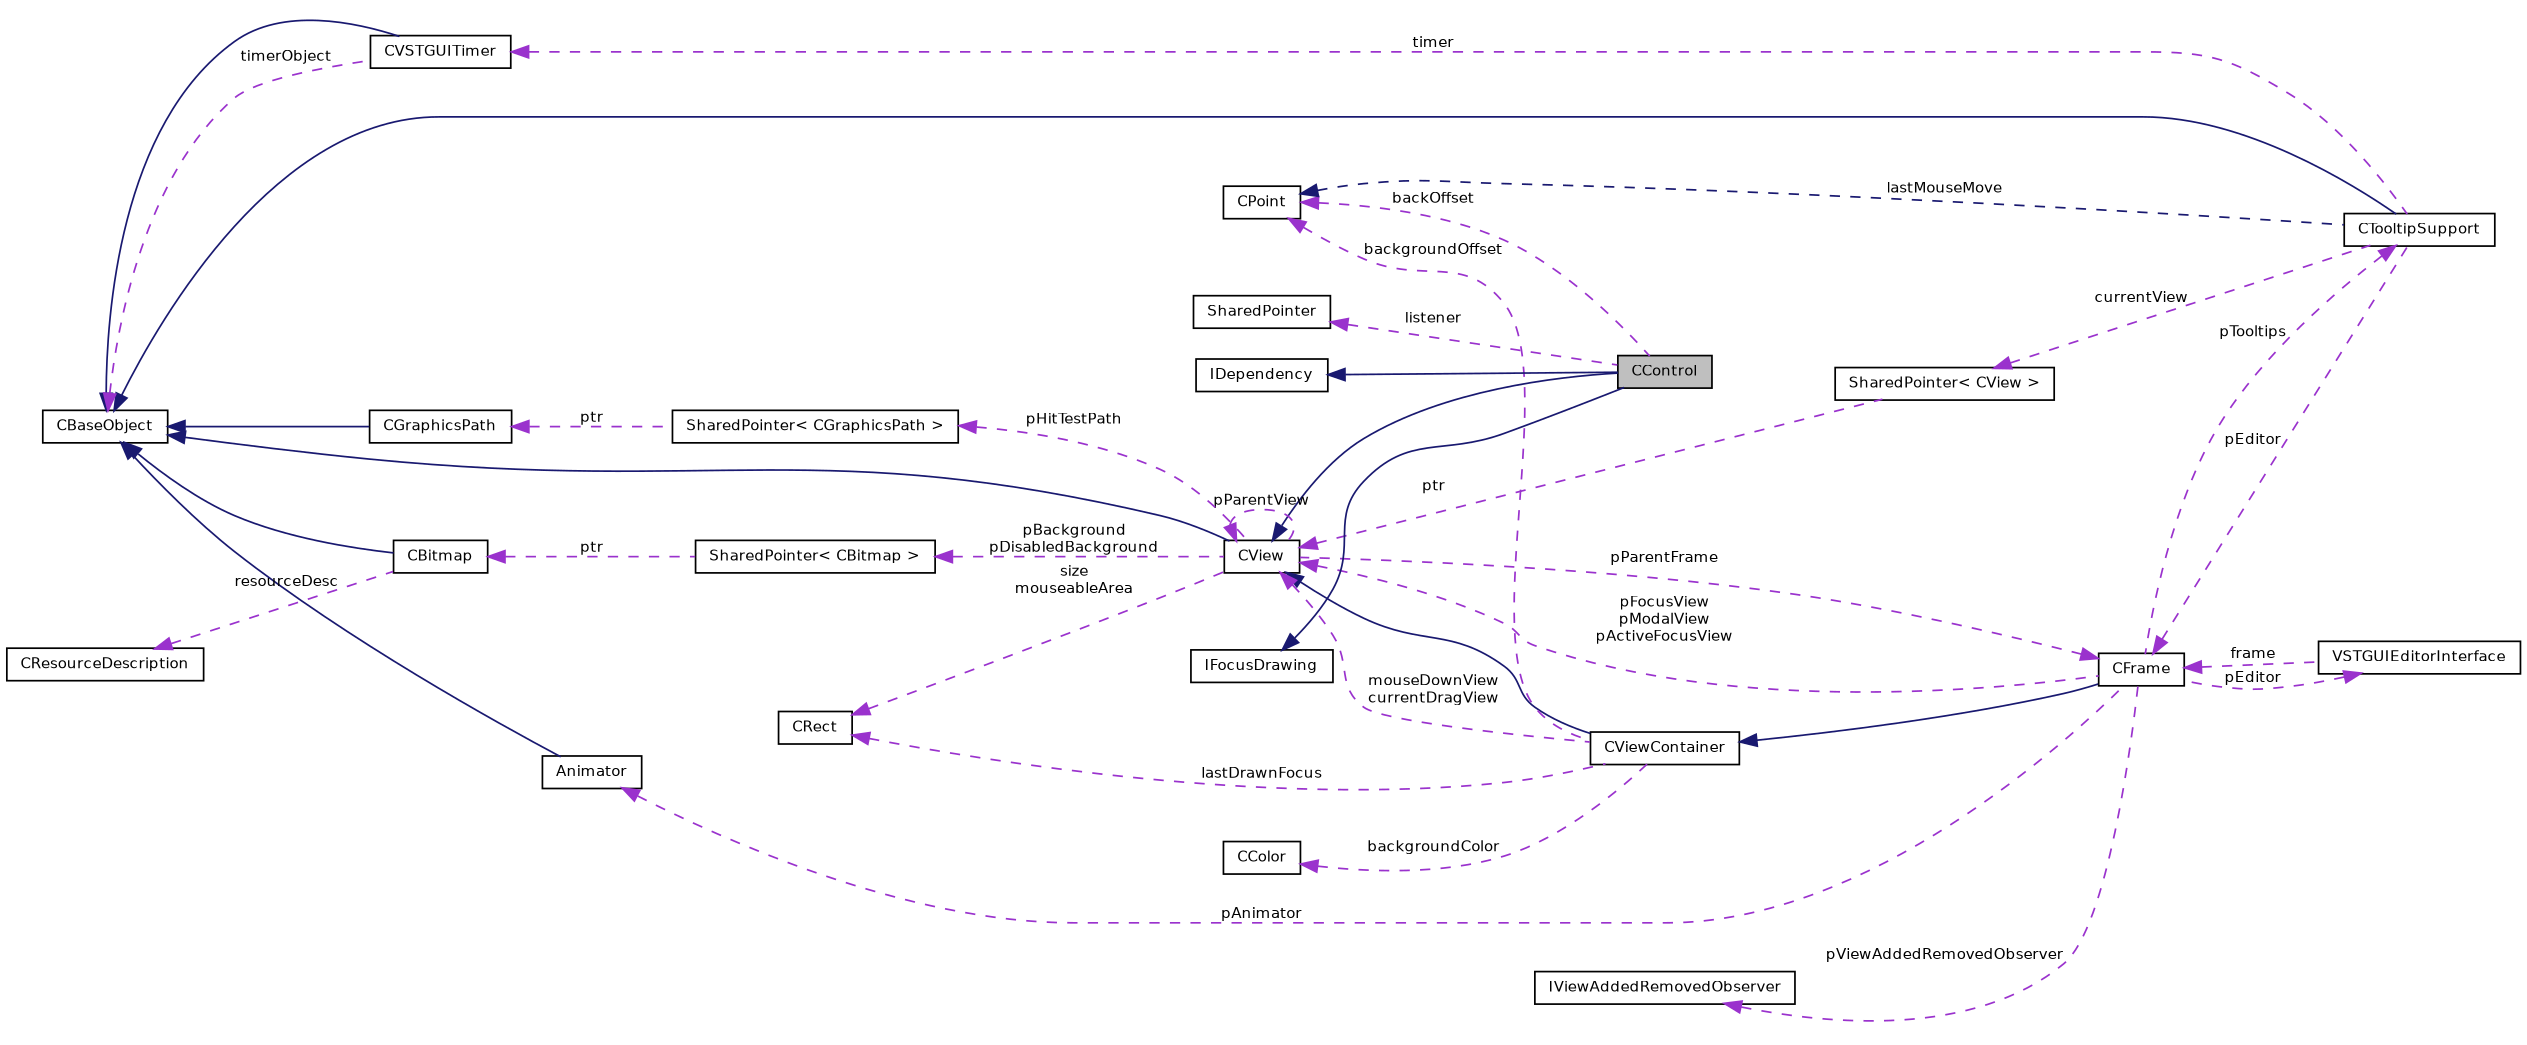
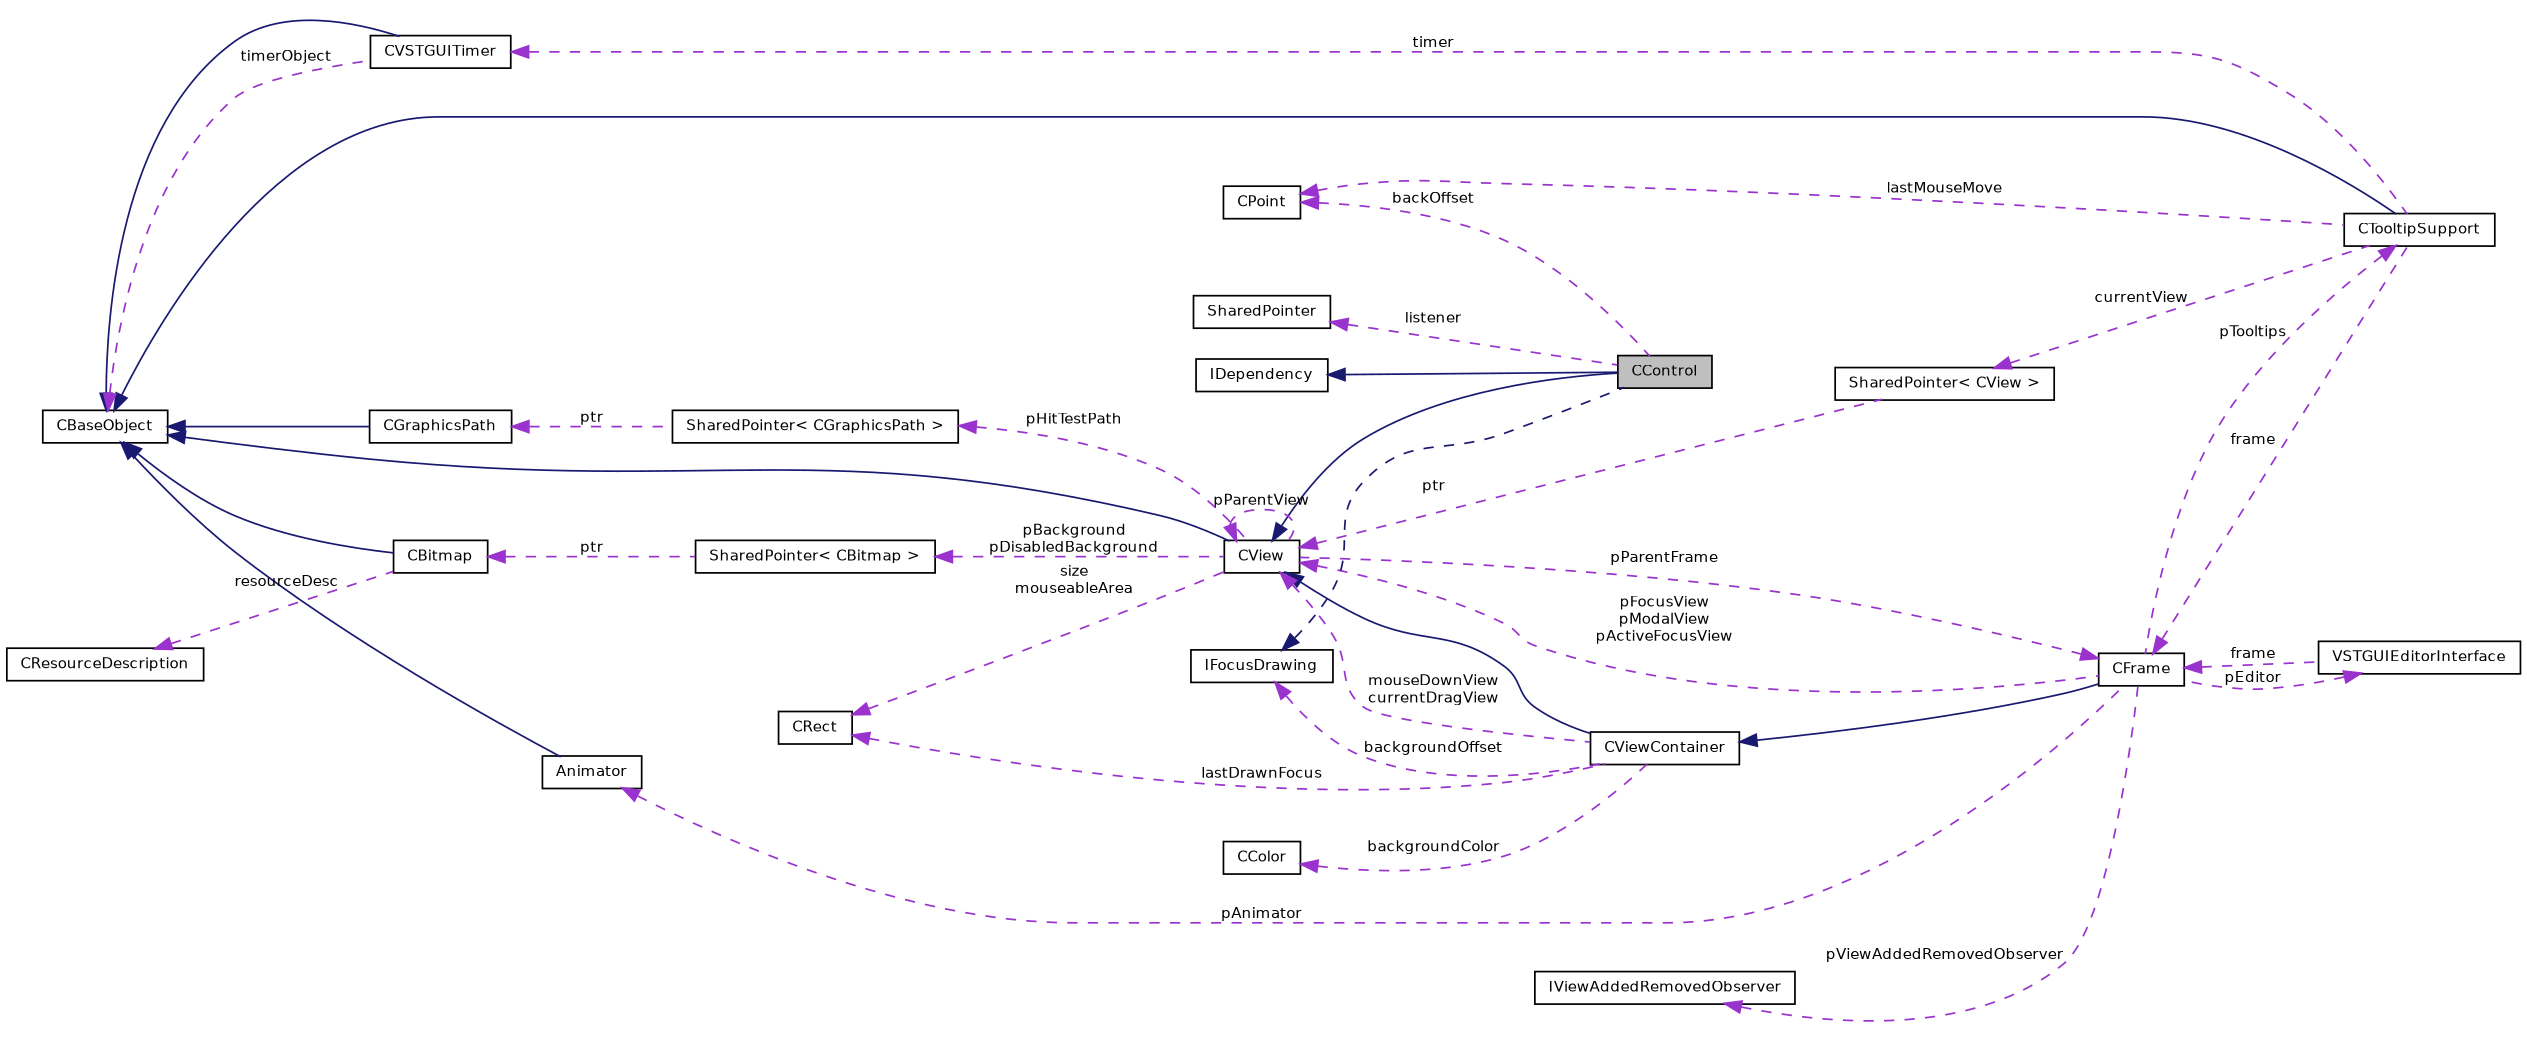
edge "CTooltipSupport" -> "CPoint": color midnightblue -> darkorchid3
edge "CViewContainer" -> "CPoint": now "CViewContainer" -> "IFocusDrawing"
edge "CTooltipSupport" -> "CFrame": label "pEditor" -> "frame"
edge "CControl" -> "IFocusDrawing": style solid -> dashed
